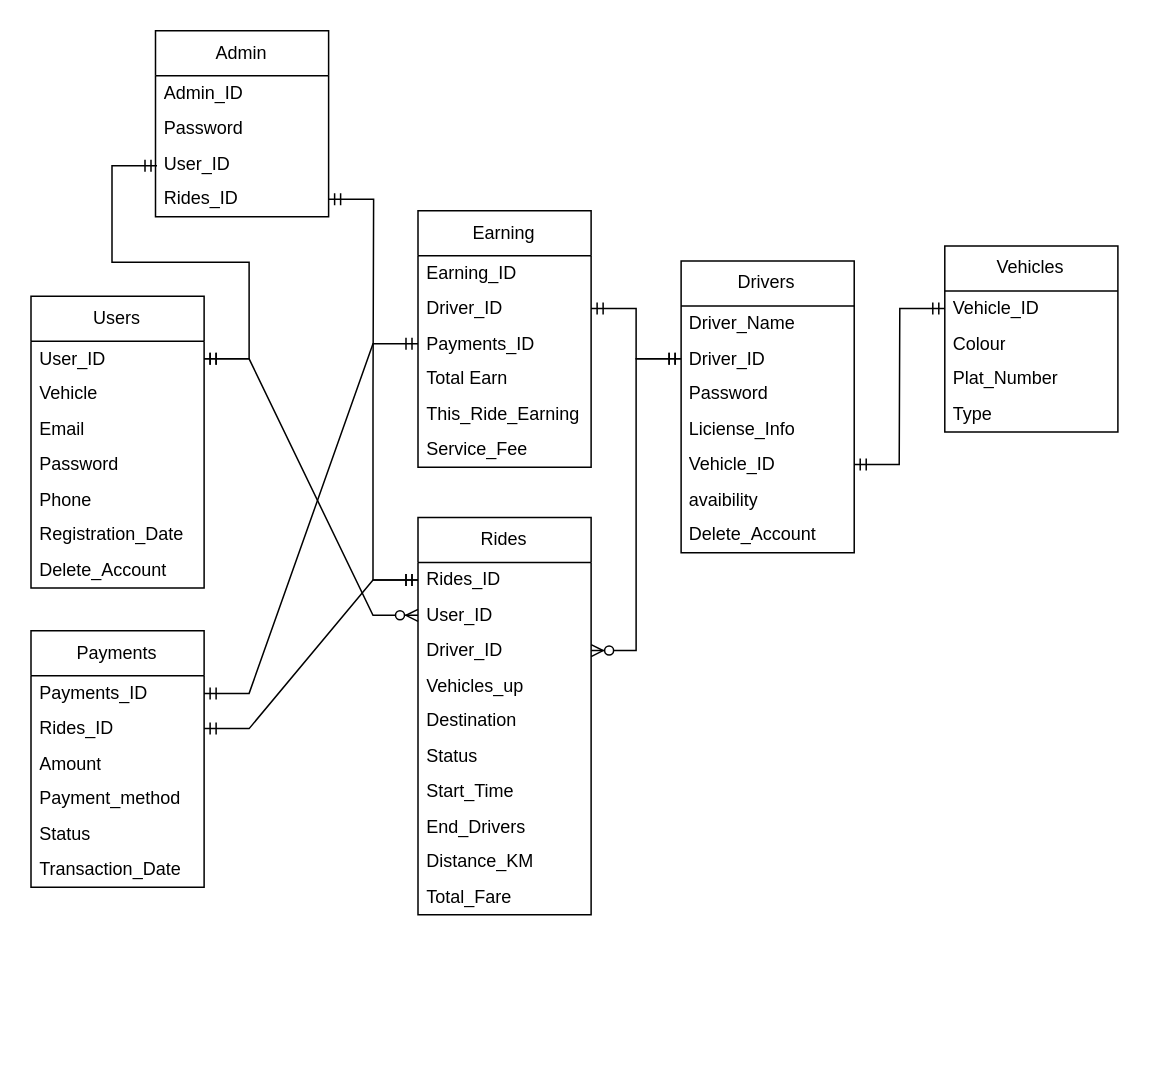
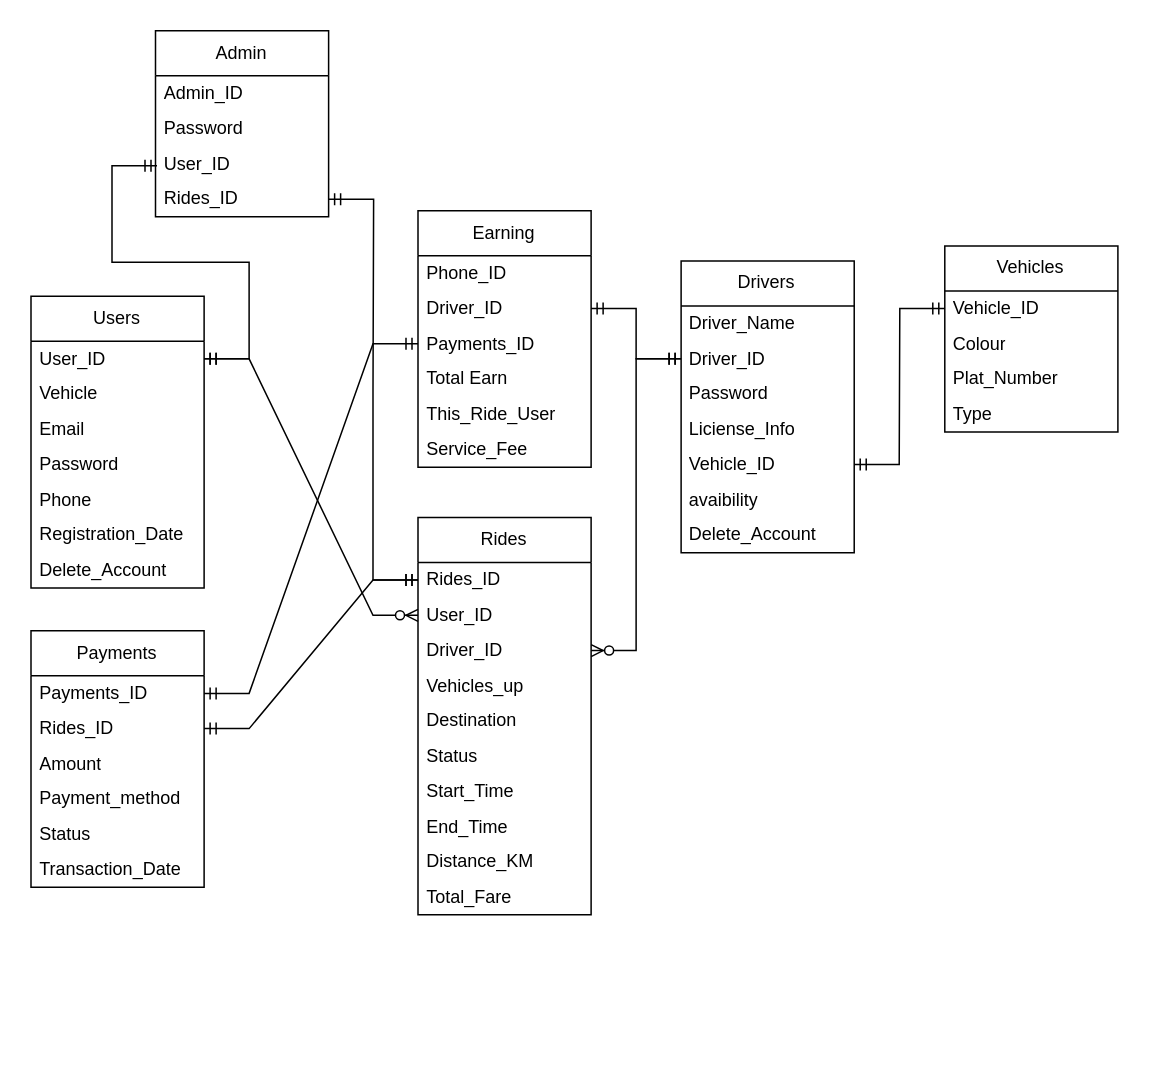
node "Earning_ID": label "Earning_ID" -> "Phone_ID"
node "This_Ride_Earning": label "This_Ride_Earning" -> "This_Ride_User"
node "End_Drivers": label "End_Drivers" -> "End_Time"
